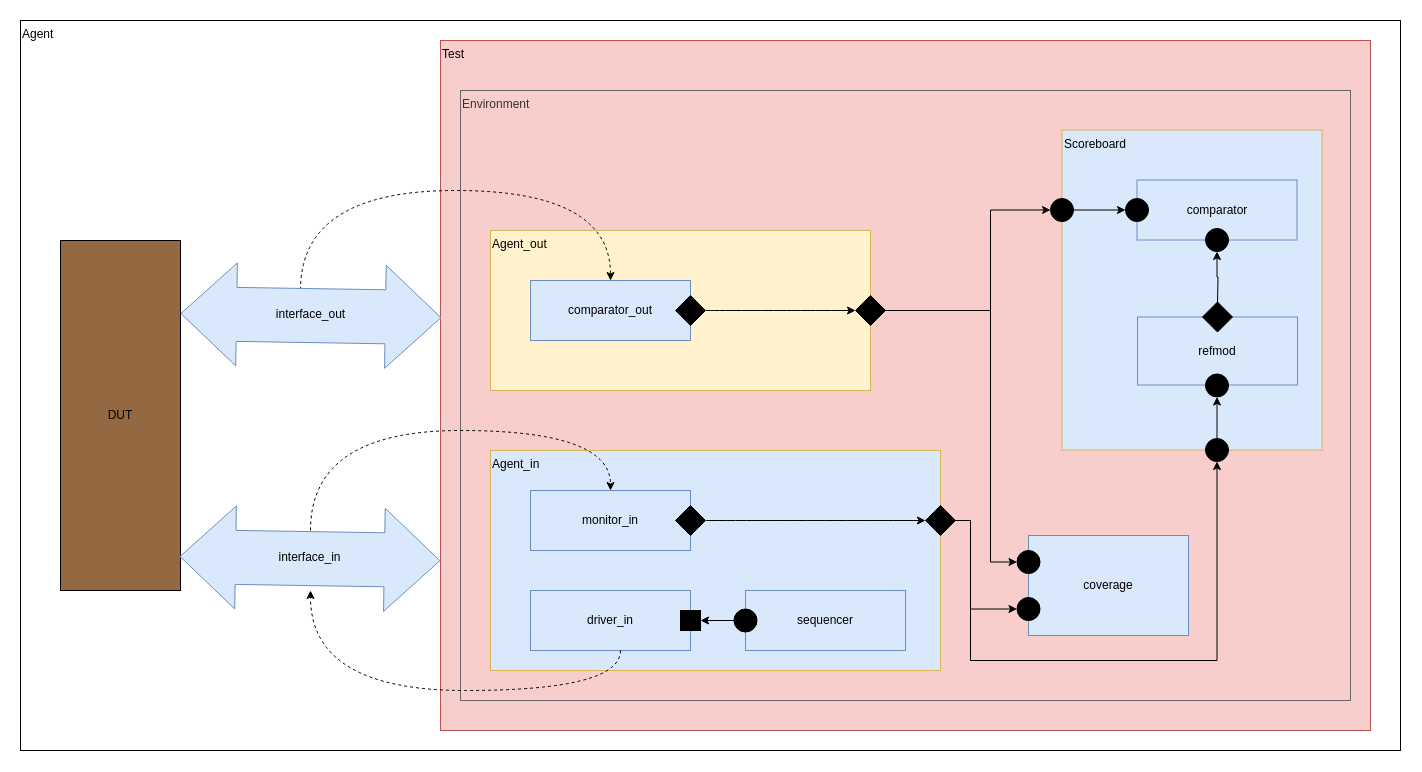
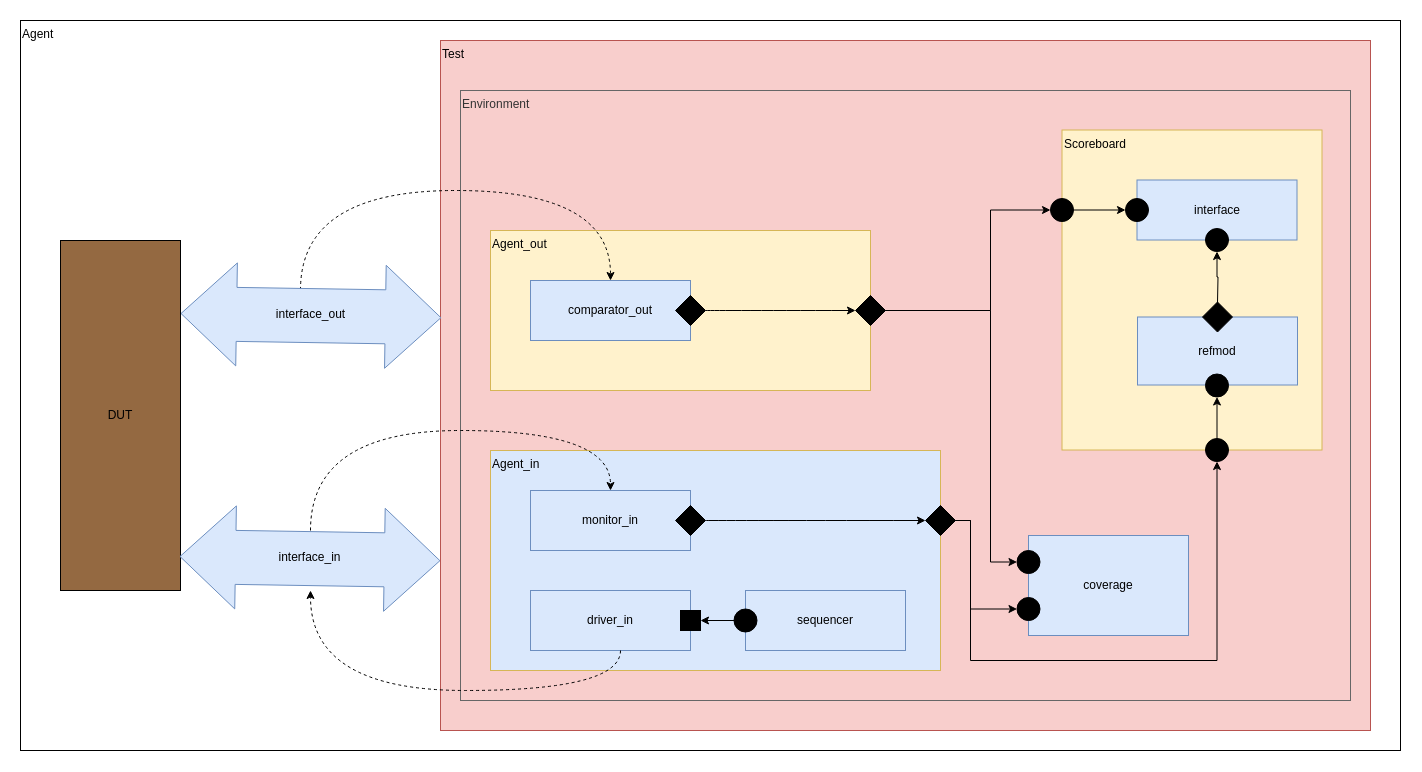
node "comparator": label "comparator" -> "interface"
node "Scoreboard": fillcolor #dae8fc -> #fff2cc
